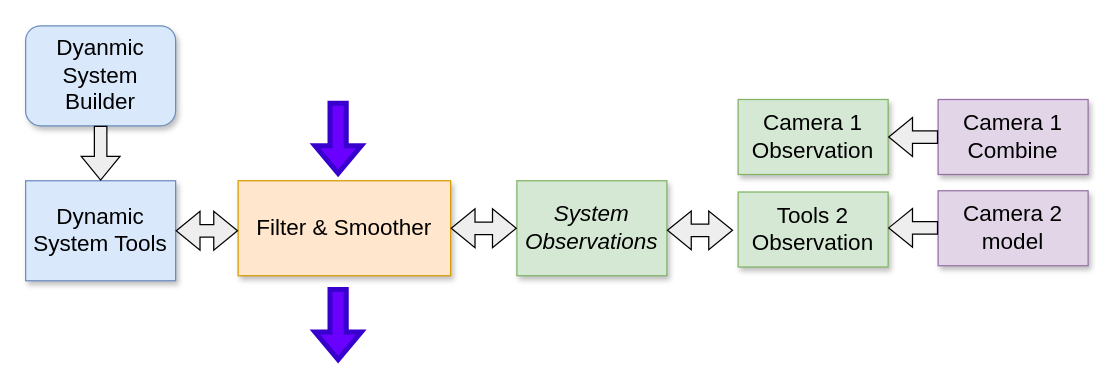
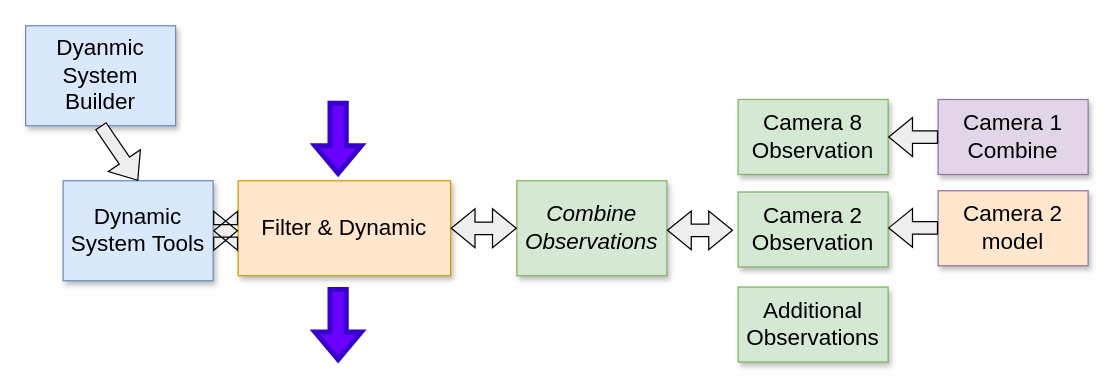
node "Dyanmic System Builder": shape rounded rectangle -> rectangle
node "Camera 1 Observation": label "Camera 1 Observation" -> "Camera 8 Observation"
node "Filter & Smoother": label "Filter & Smoother" -> "Filter & Dynamic"
node "System Observations": label "System Observations" -> "Combine Observations"
node "Camera 2 model": fillcolor #e1d5e7 -> #ffe6cc
node "Tools 2 Observation": label "Tools 2 Observation" -> "Camera 2 Observation"
node "Dynamic System Tools": moved (101, 231) -> (138, 231)
node "Additional Observations": added
